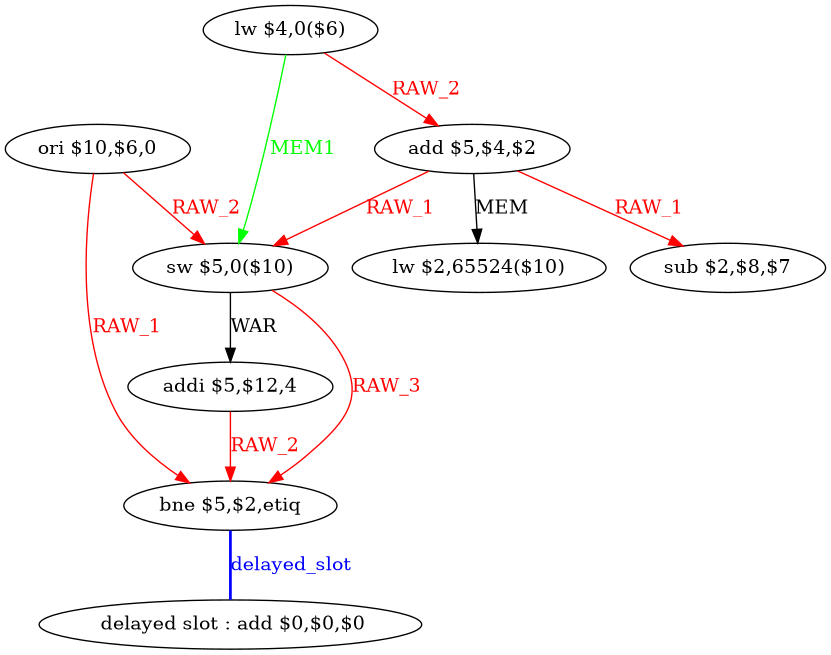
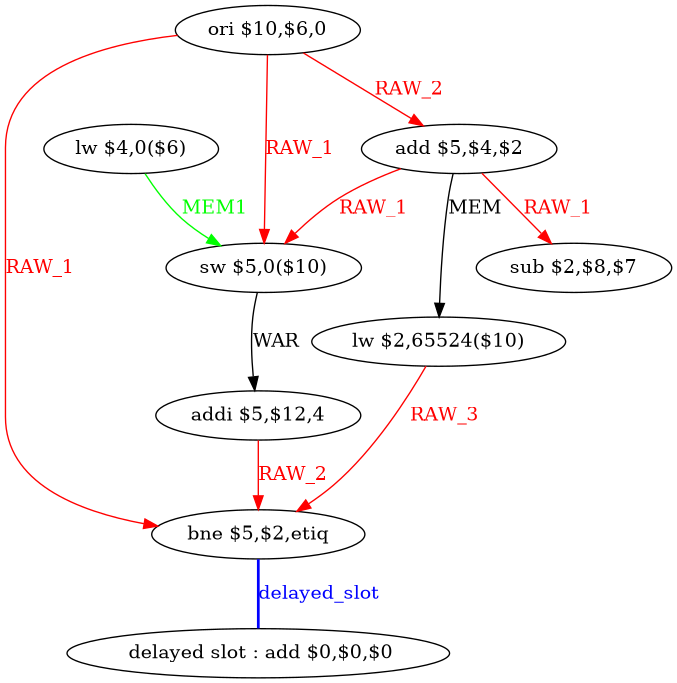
edge "lw $4,0($6)" -> "add $5,$4,$2": now "ori $10,$6,0" -> "add $5,$4,$2"
edge "ori $10,$6,0" -> "sw $5,0($10)": label "RAW_2" -> "RAW_1"
edge "sw $5,0($10)" -> "bne $5,$2,etiq": now "lw $2,65524($10)" -> "bne $5,$2,etiq"
